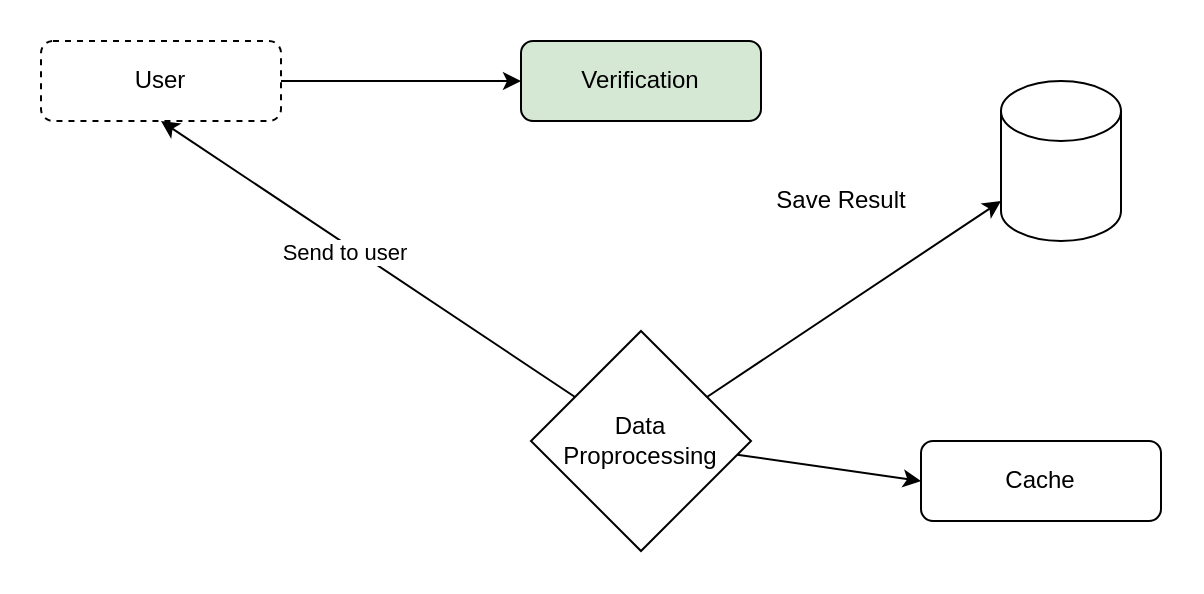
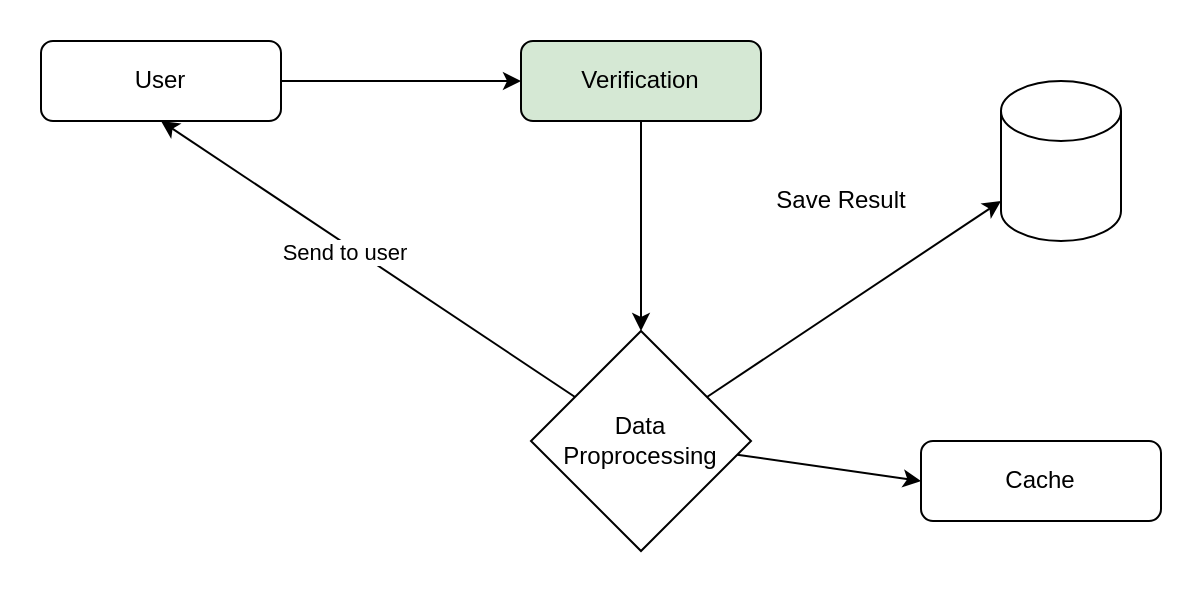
node "User": style dashed -> solid
edge "Verification" -> "Data Proprocessing": added
